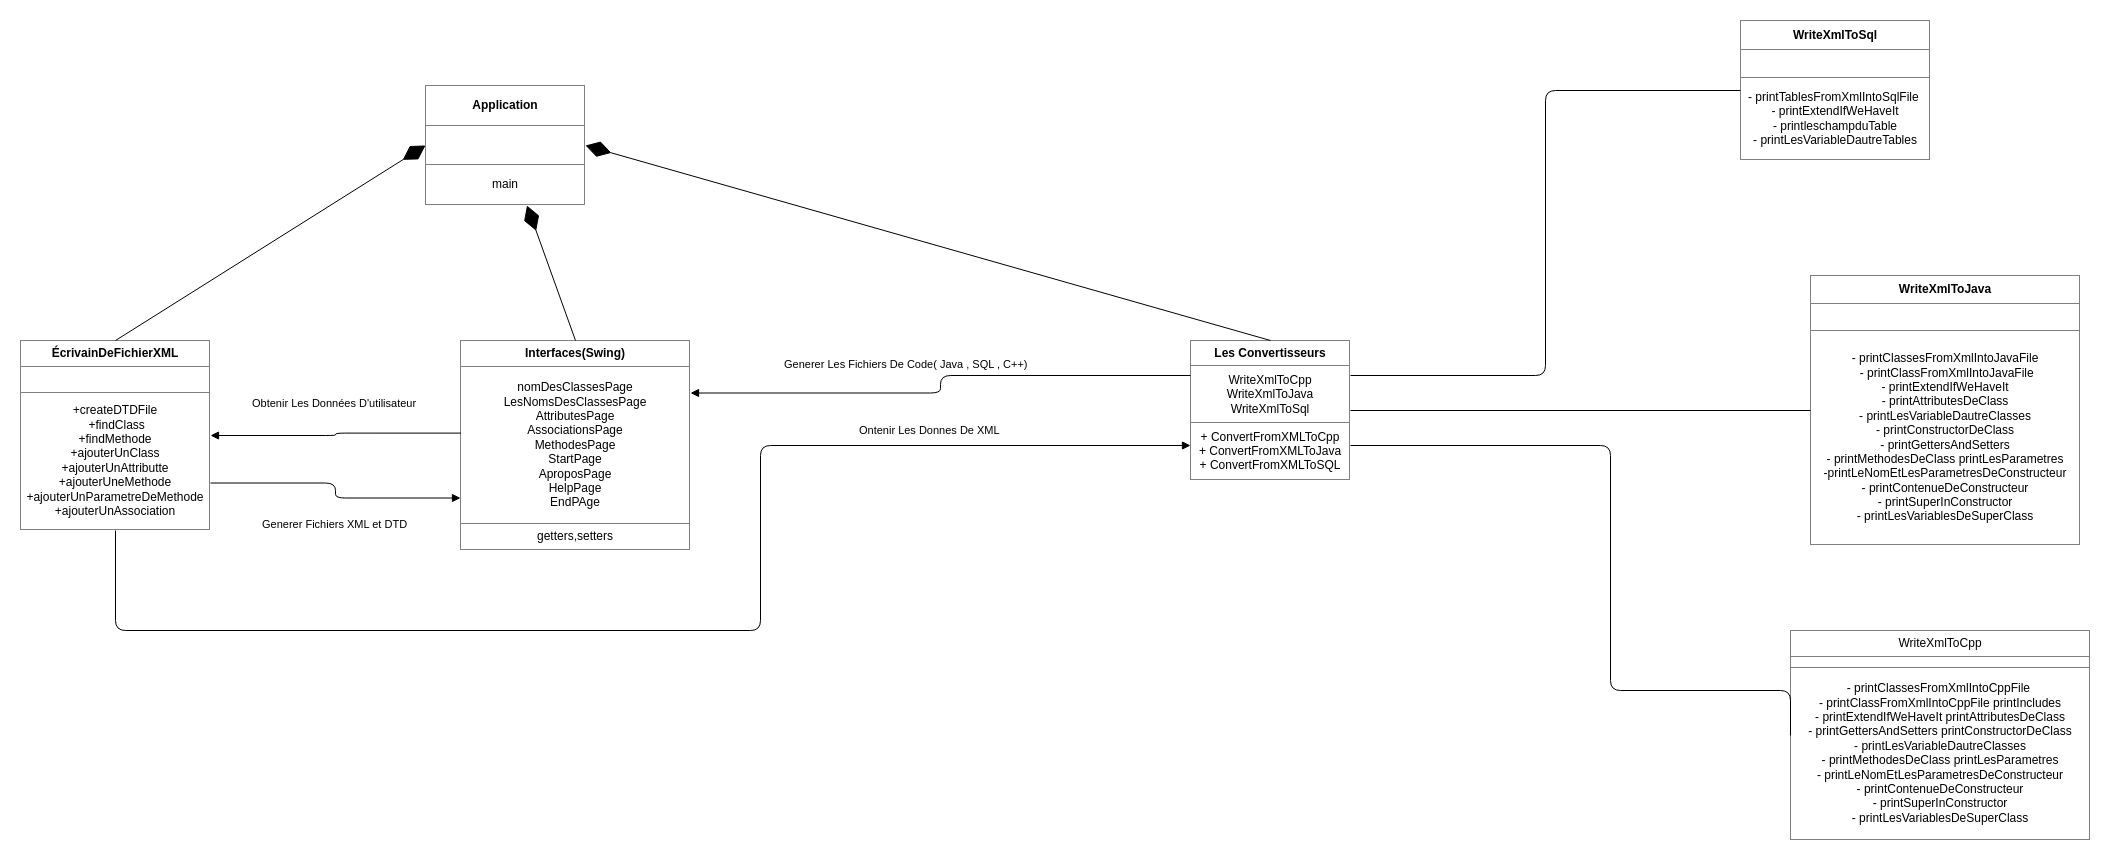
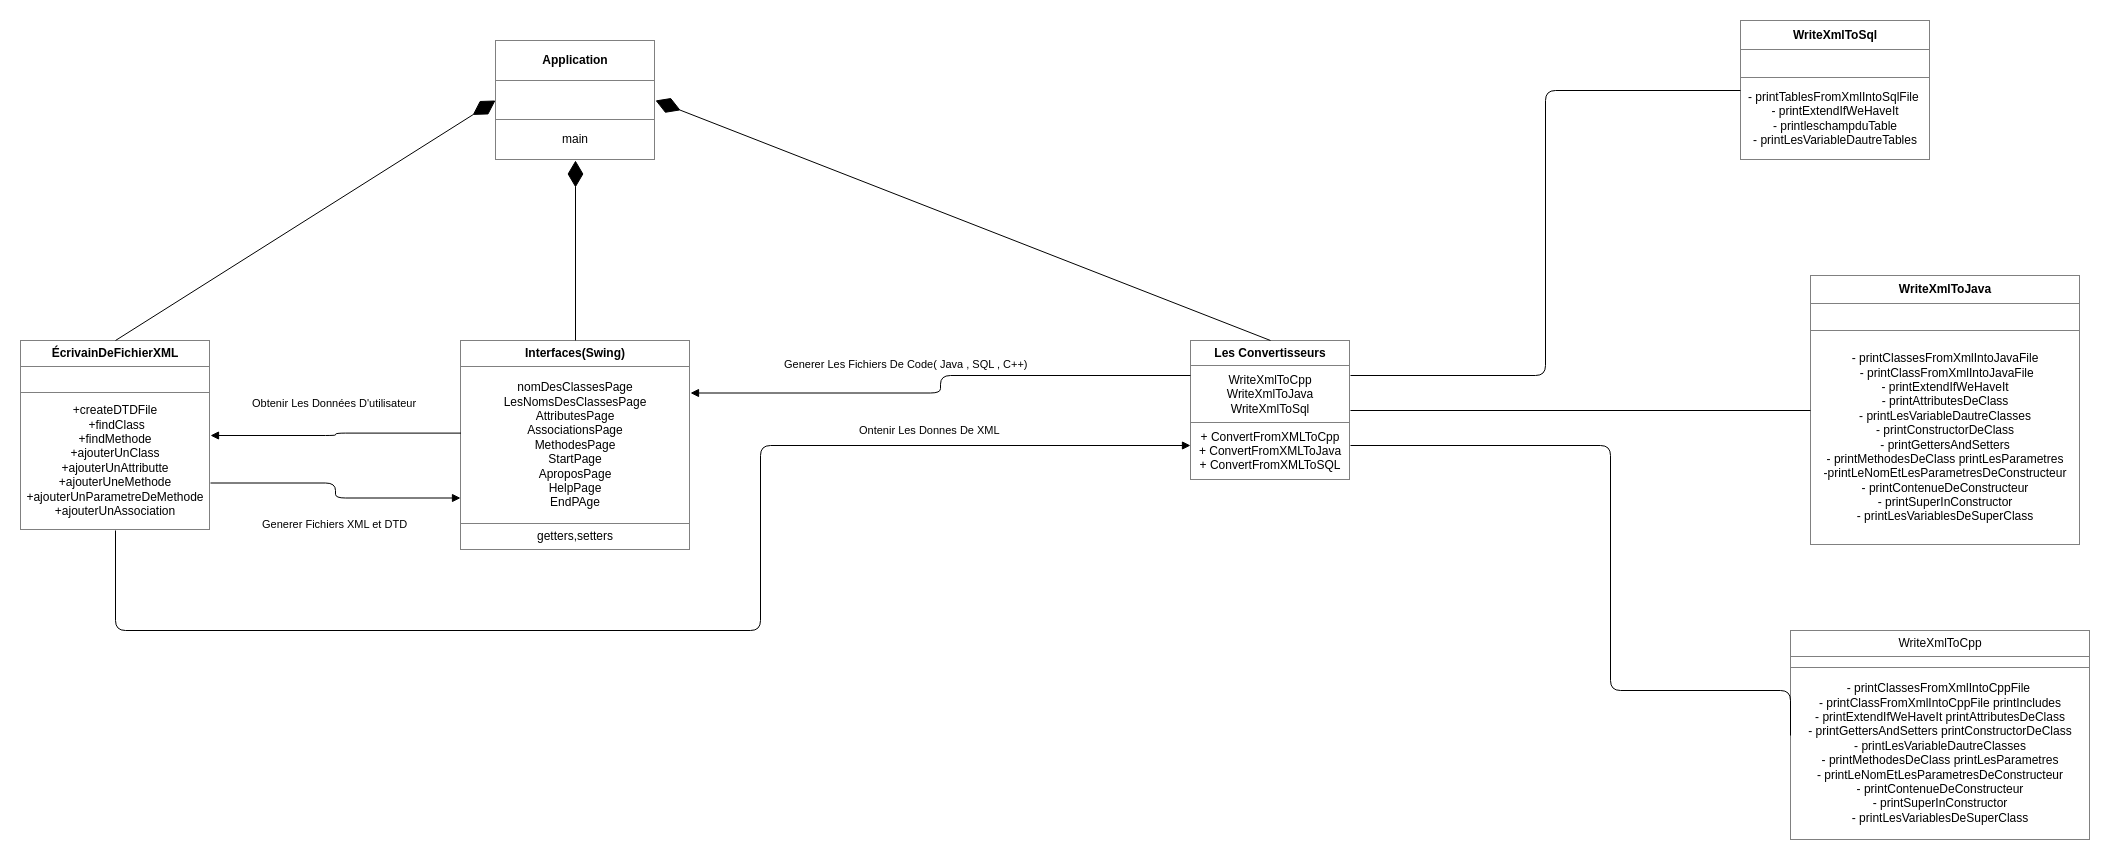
node "Application main": moved (506, 146) -> (576, 101)
